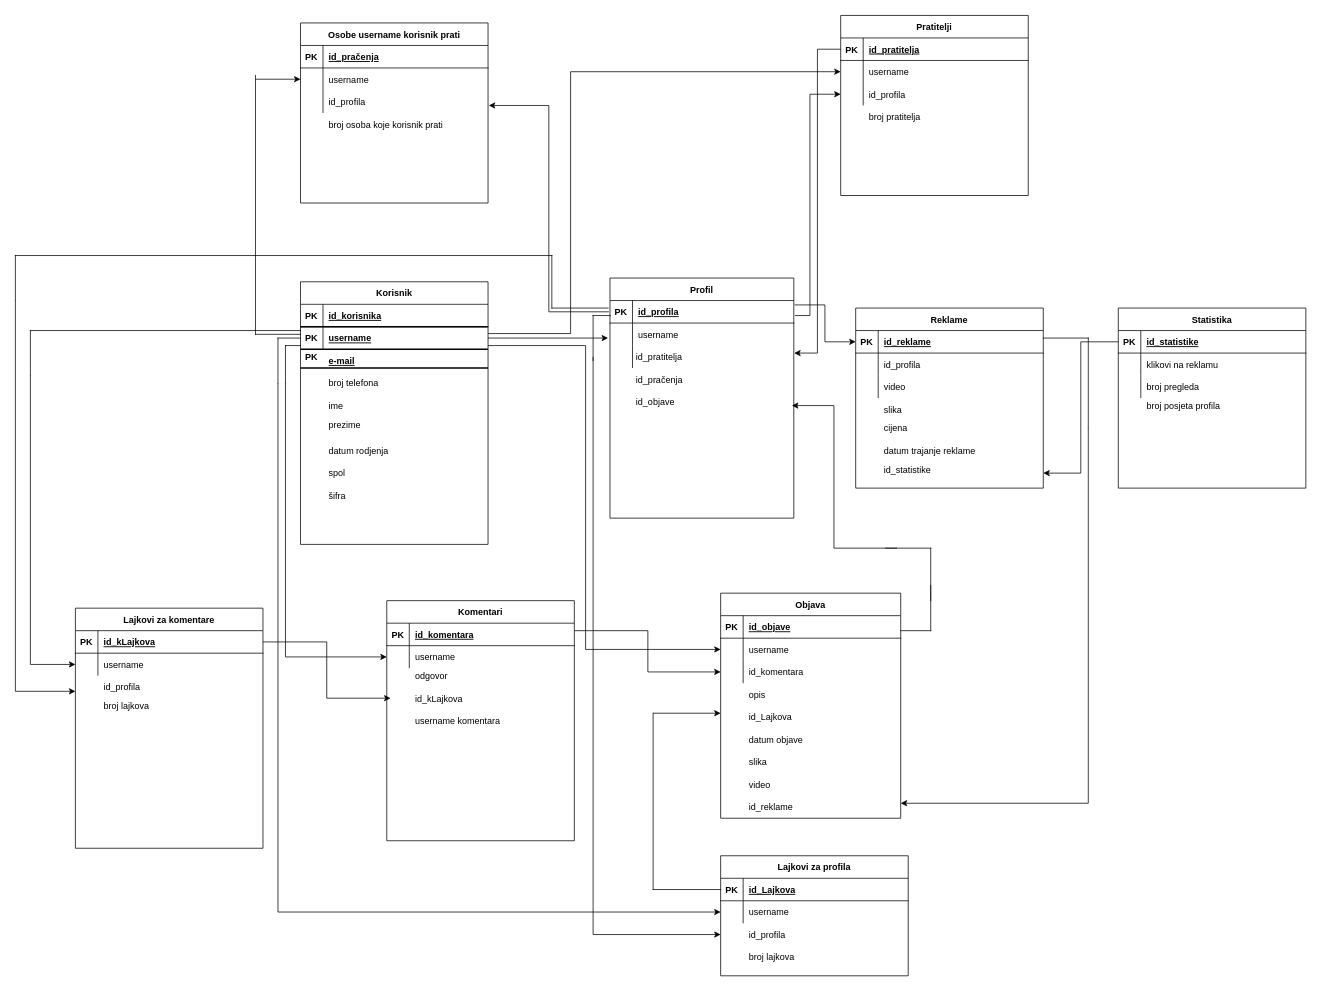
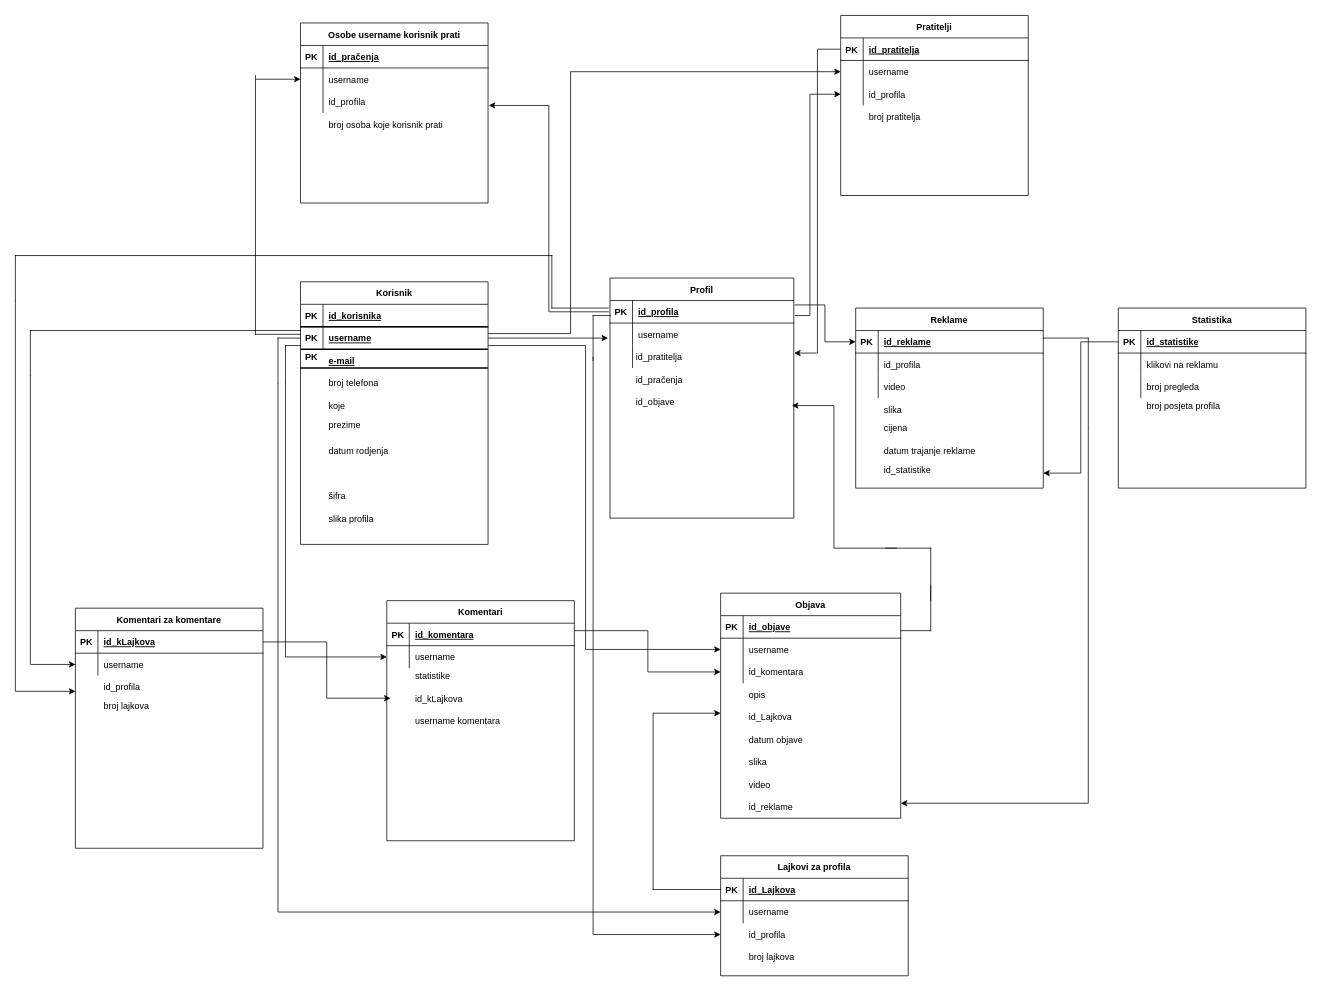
node "ime": label "ime" -> "koje"
node "spol": removed
node "slika profila": added
node "Lajkovi za komentare": label "Lajkovi za komentare" -> "Komentari za komentare"
node "odgovor": label "odgovor" -> "statistike"
